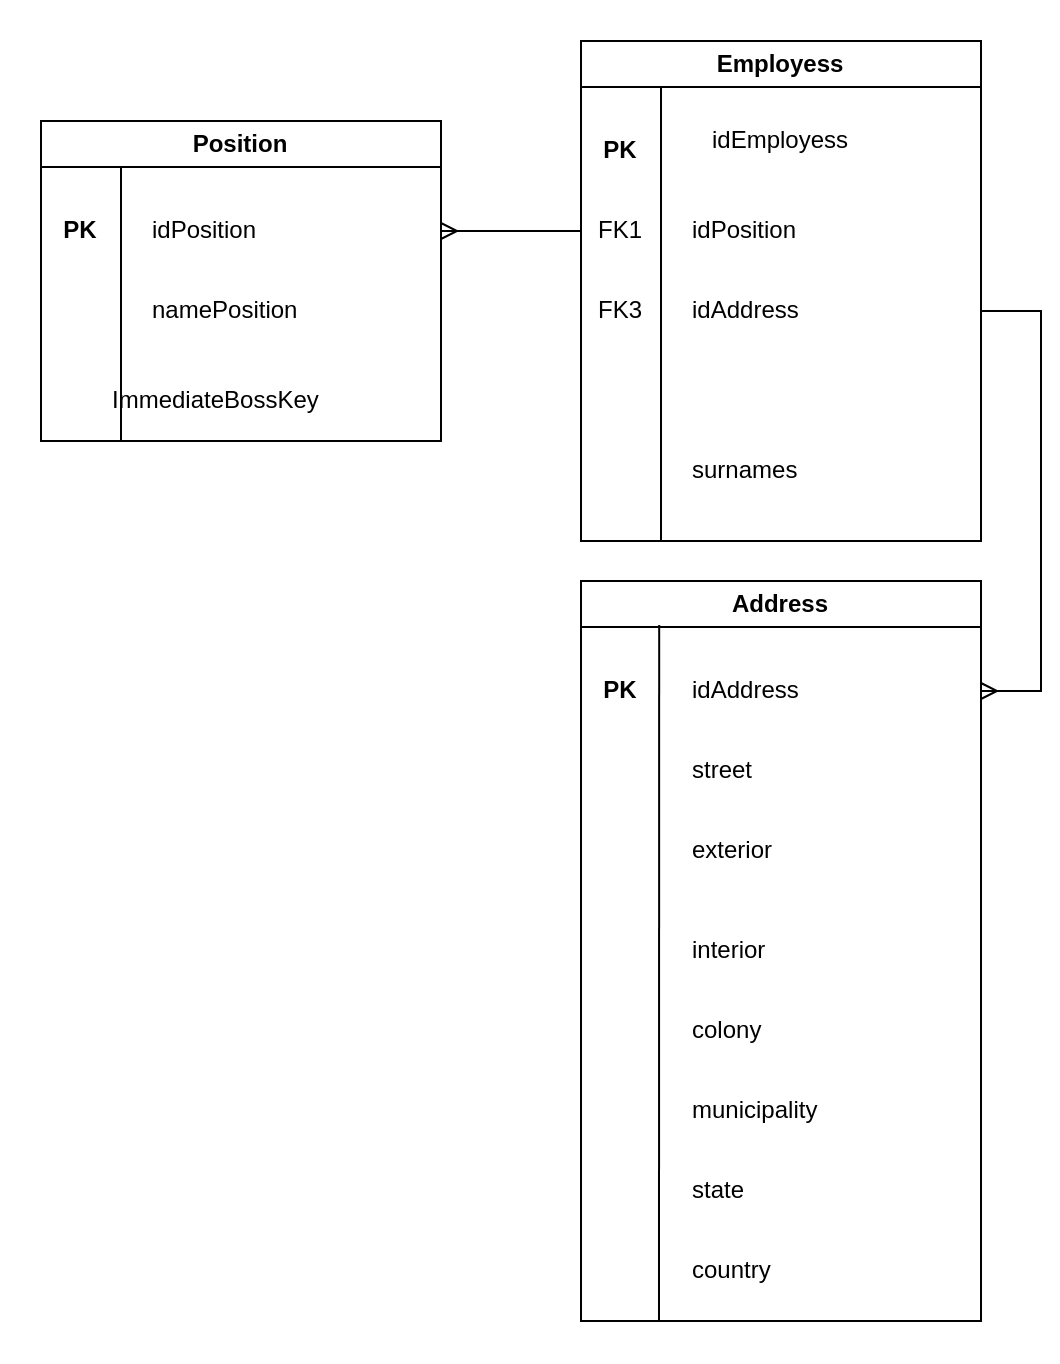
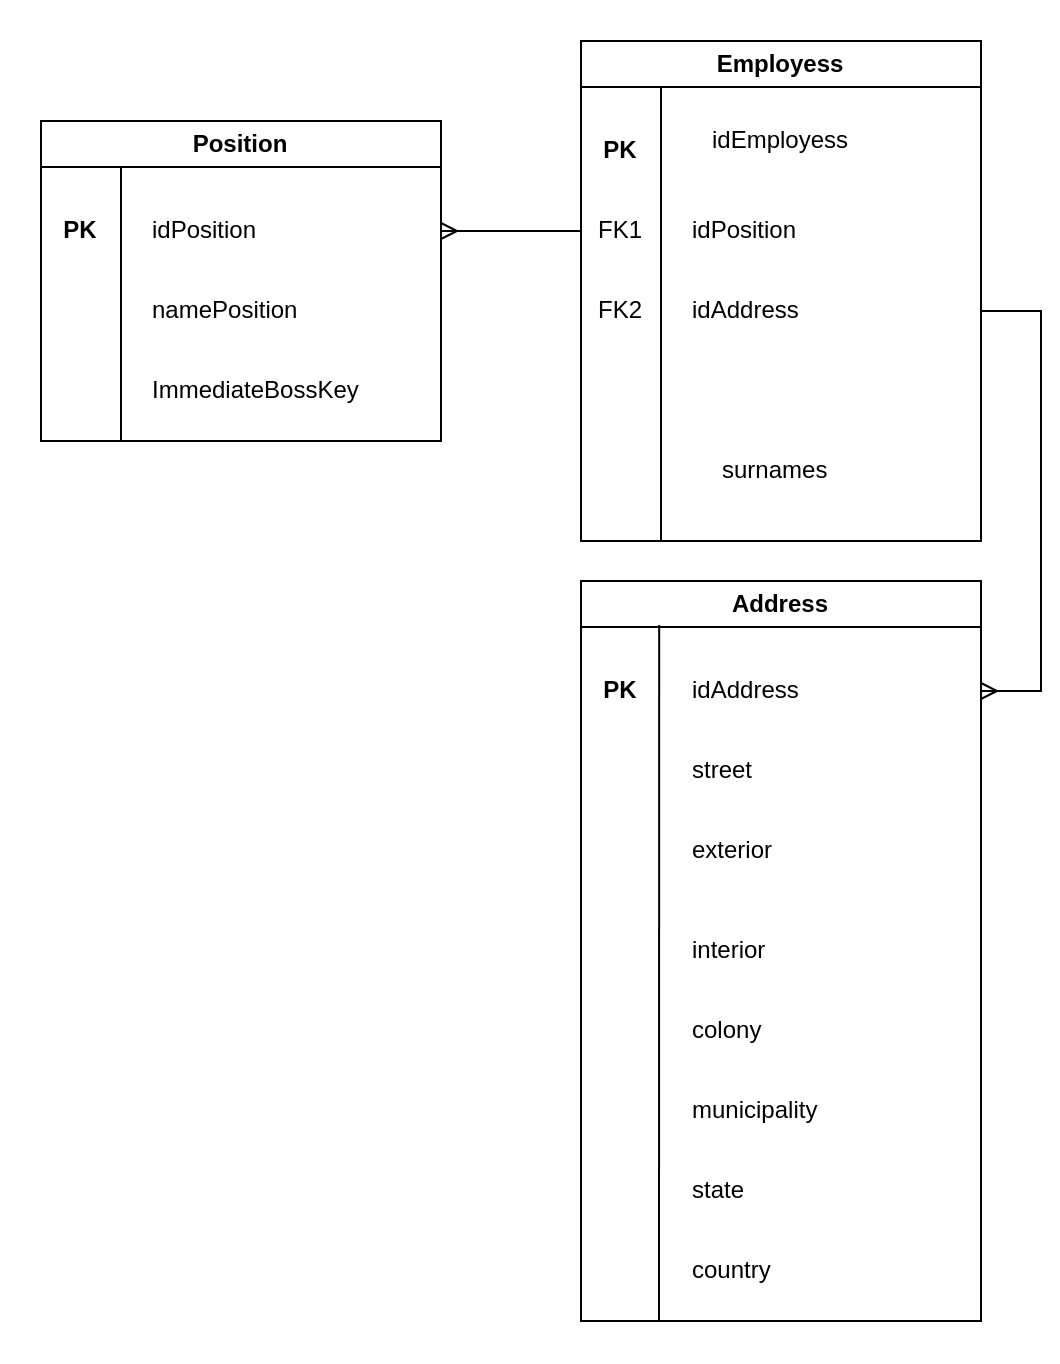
node "FK3": label "FK3" -> "FK2"
node "ImmediateBossKey": moved (215, 401) -> (255, 391)
node "surnames": moved (795, 471) -> (825, 471)
